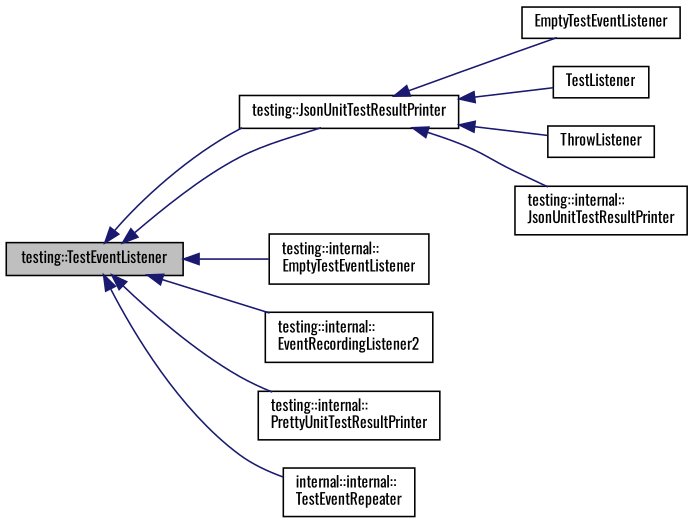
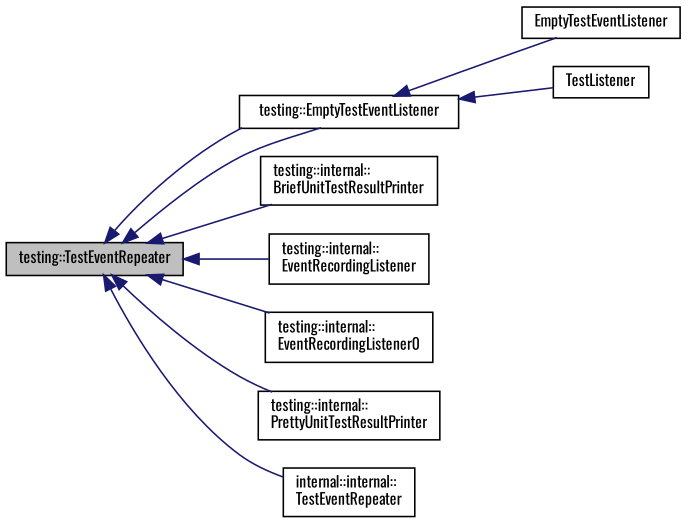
node "testing::JsonUnitTestResultPrinter": label "testing::JsonUnitTestResultPrinter" -> "testing::EmptyTestEventListener"
node "ThrowListener": removed
node "testing::internal:: BriefUnitTestResultPrinter": added
node "testing::internal:: JsonUnitTestResultPrinter": removed
node "testing::TestEventListener": label "testing::TestEventListener" -> "testing::TestEventRepeater"
node "testing::internal:: EmptyTestEventListener": label "testing::internal:: EmptyTestEventListener" -> "testing::internal:: EventRecordingListener"
node "testing::internal:: EventRecordingListener2": label "testing::internal:: EventRecordingListener2" -> "testing::internal:: EventRecordingListener0"
